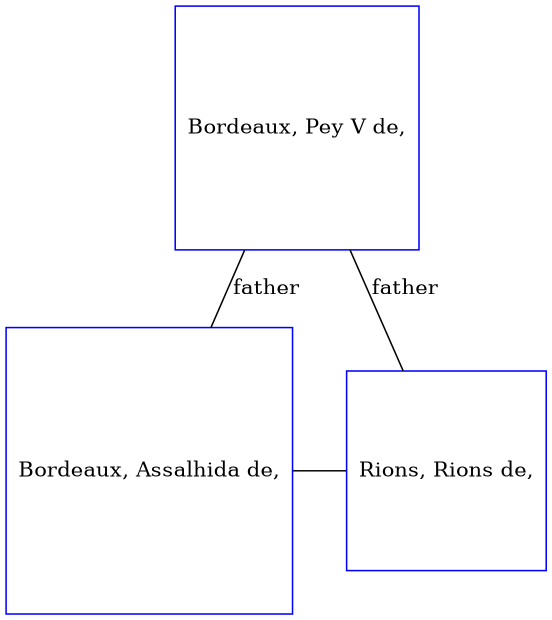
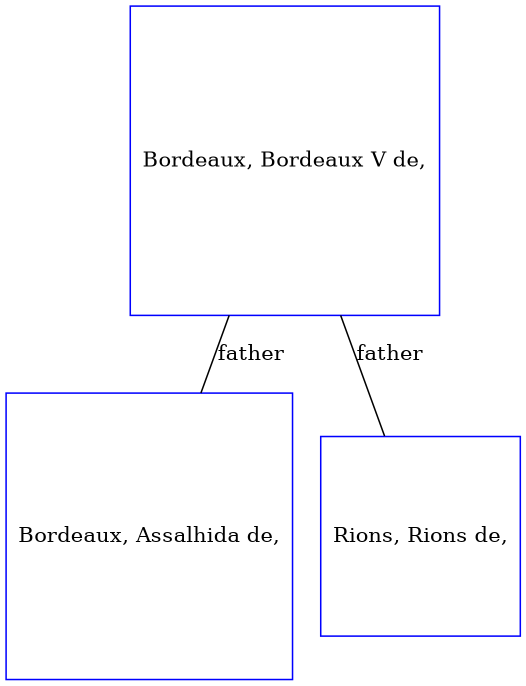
node "Bordeaux, Pey V de,": label "Bordeaux, Pey V de," -> "Bordeaux, Bordeaux V de,"
edge "Bordeaux, Assalhida de," -- "Rions, Rions de,": removed
